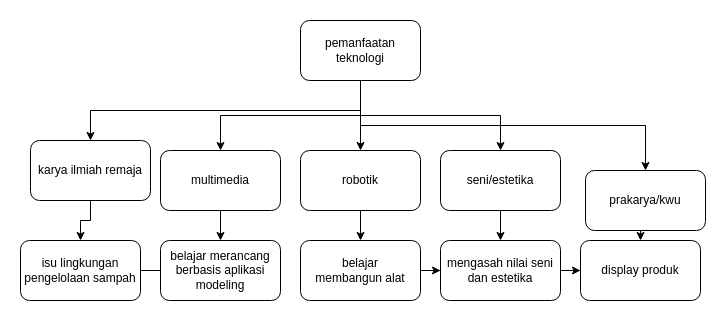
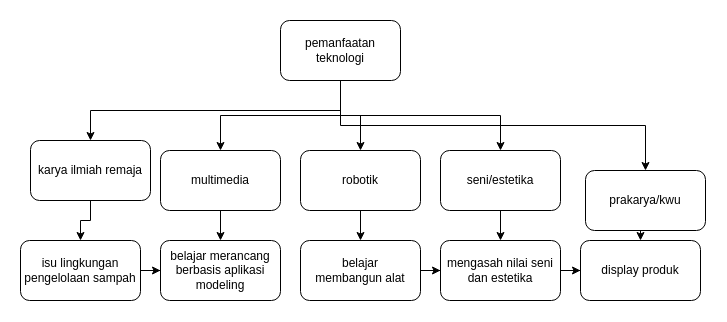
node "pemanfaatan teknologi": moved (361, 51) -> (341, 51)
edge "isu lingkungan pengelolaan sampah" -- "belajar merancang berbasis aplikasi modeling": arrowhead none -> classic
